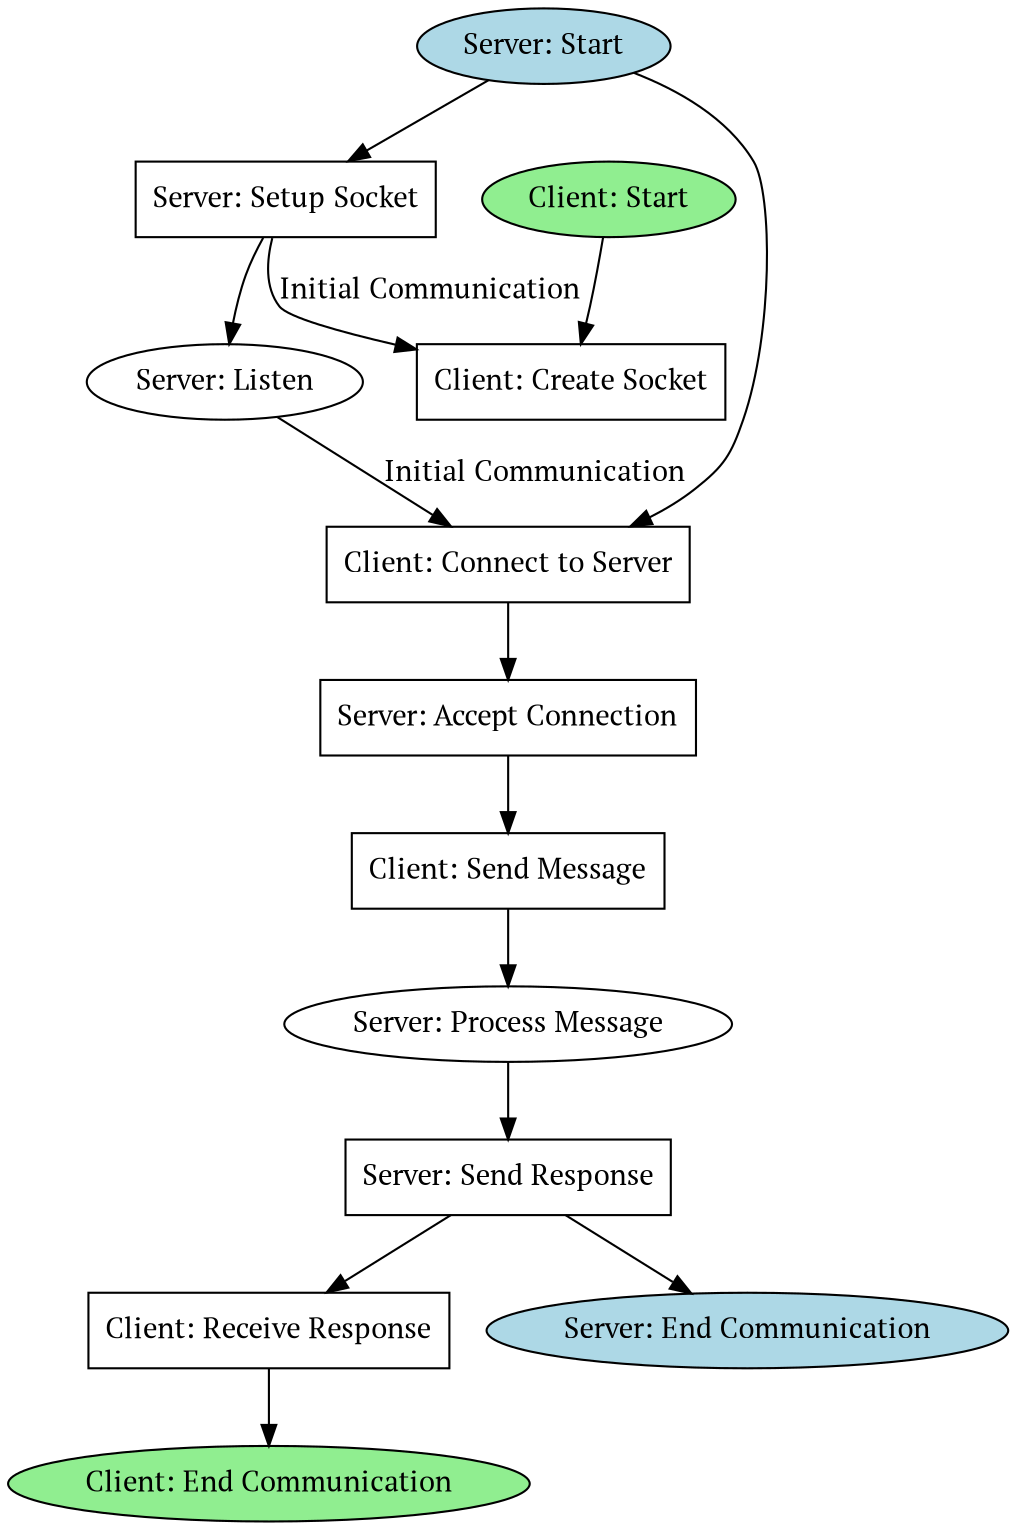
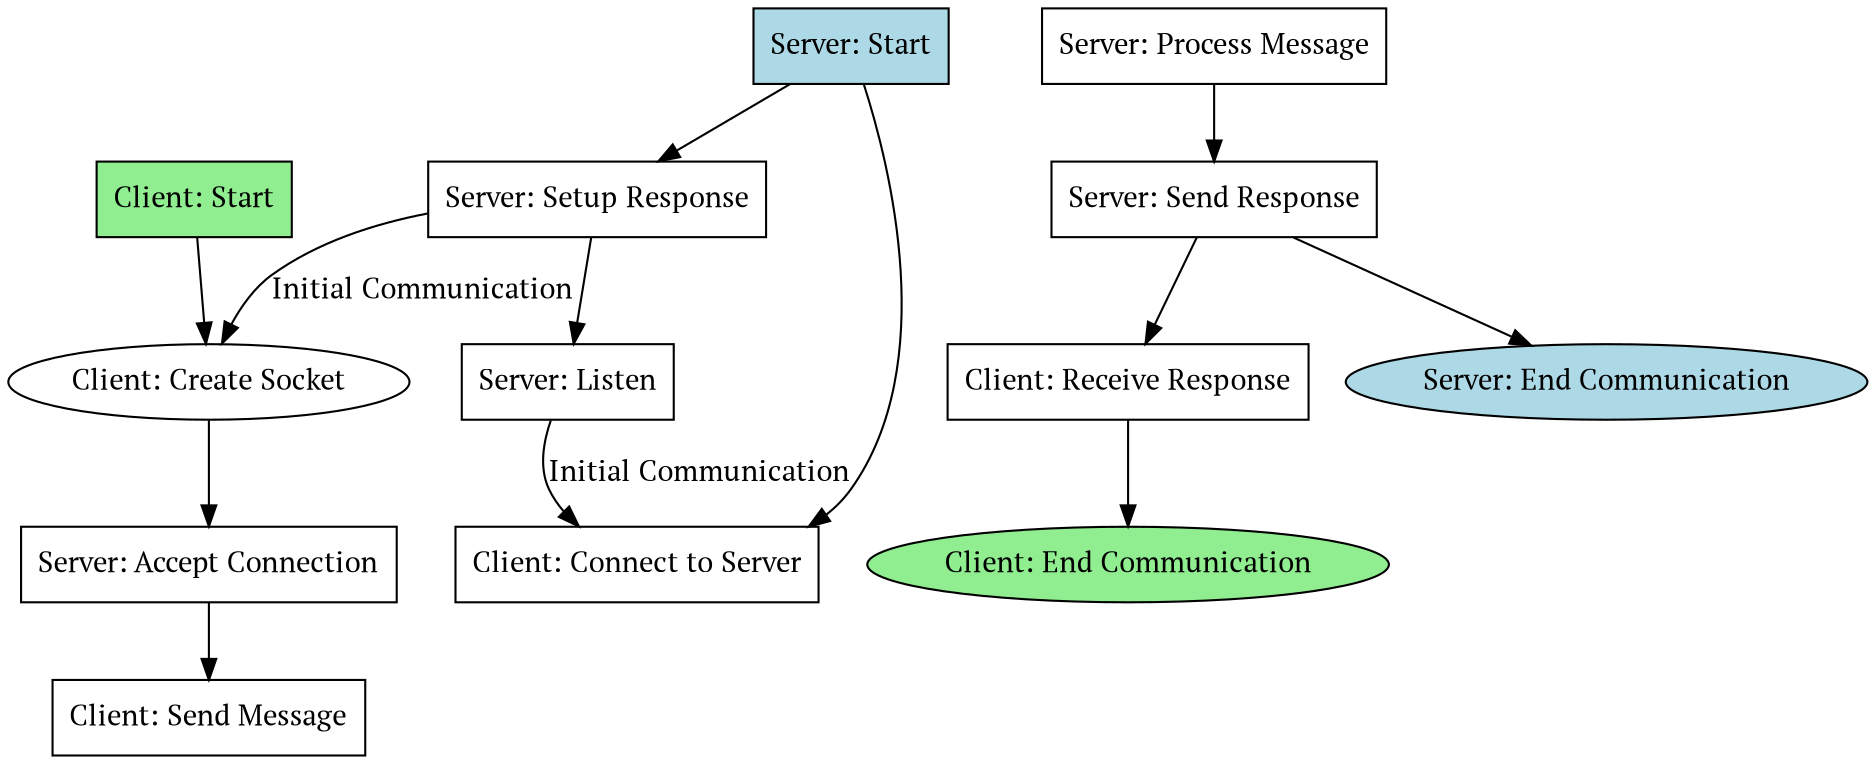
node "Server: Start": shape ellipse -> box
node "Server: Setup Socket": label "Server: Setup Socket" -> "Server: Setup Response"
node "Client: Start": shape ellipse -> box
node "Server: Listen": shape ellipse -> box
node "Client: Create Socket": shape box -> ellipse
edge "Client: Connect to Server" -> "Server: Accept Connection": now "Client: Create Socket" -> "Server: Accept Connection"
edge "Client: Send Message" -> "Server: Process Message": removed
node "Server: Process Message": shape ellipse -> box
